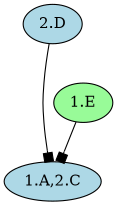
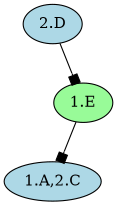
edge "2.D" -> "1.A,2.C": now "2.D" -> "1.E"
